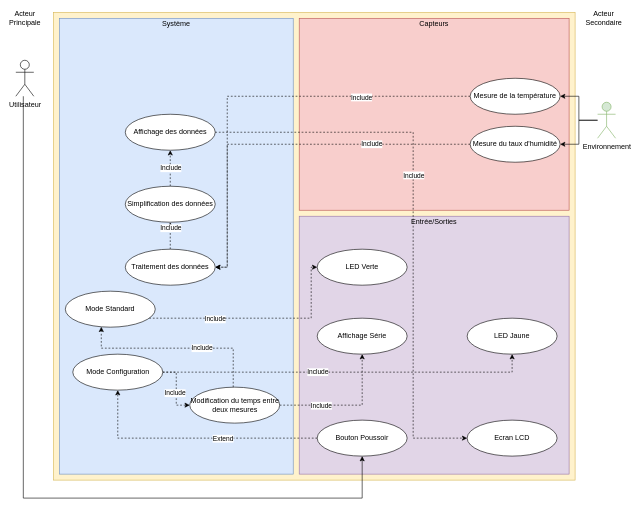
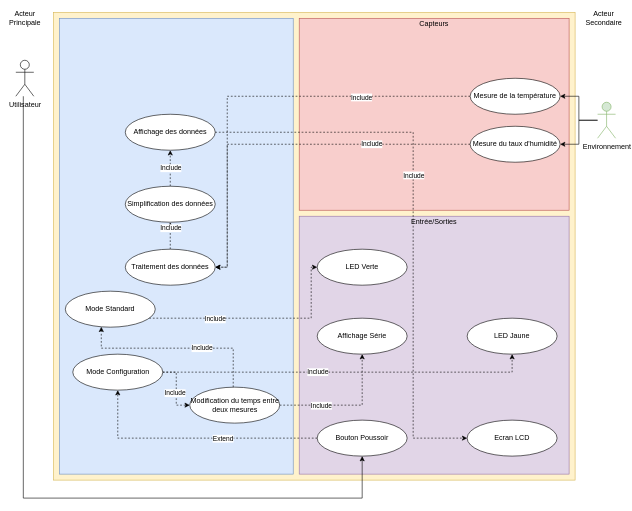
node "Système": removed
